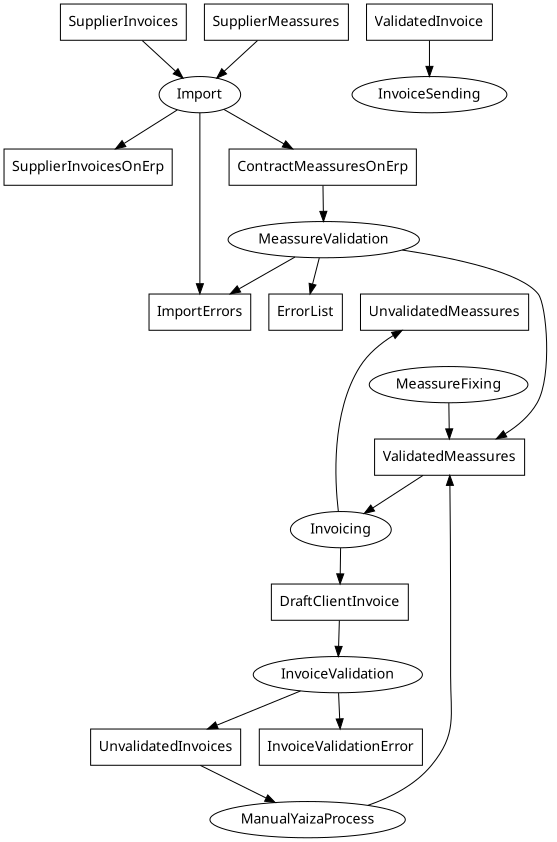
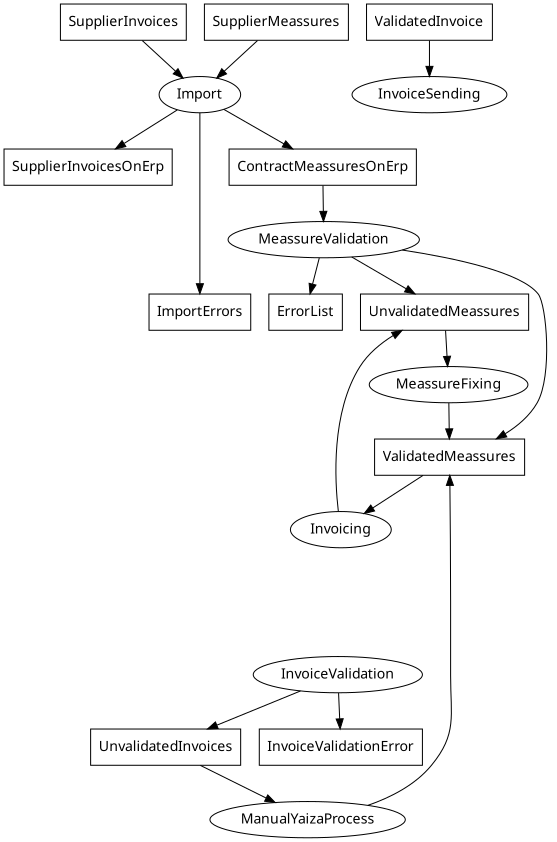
edge "MeassureValidation" -> "ImportErrors": now "MeassureValidation" -> "UnvalidatedMeassures"
edge "UnvalidatedMeassures" -> "MeassureFixing": added
node "DraftClientInvoice": removed
